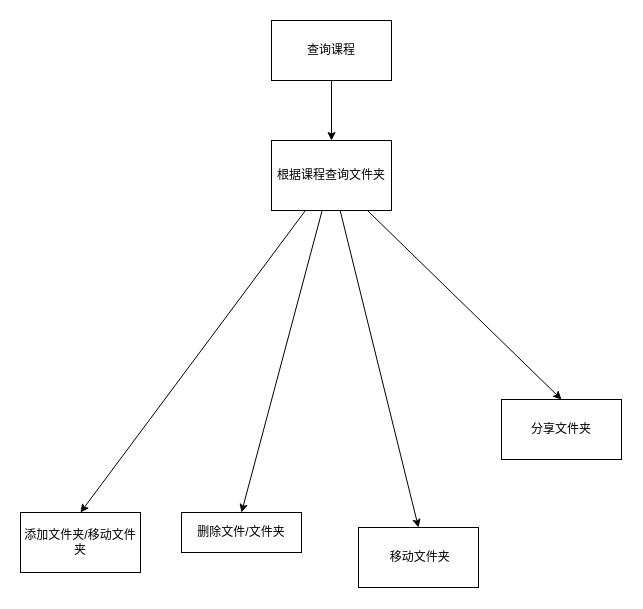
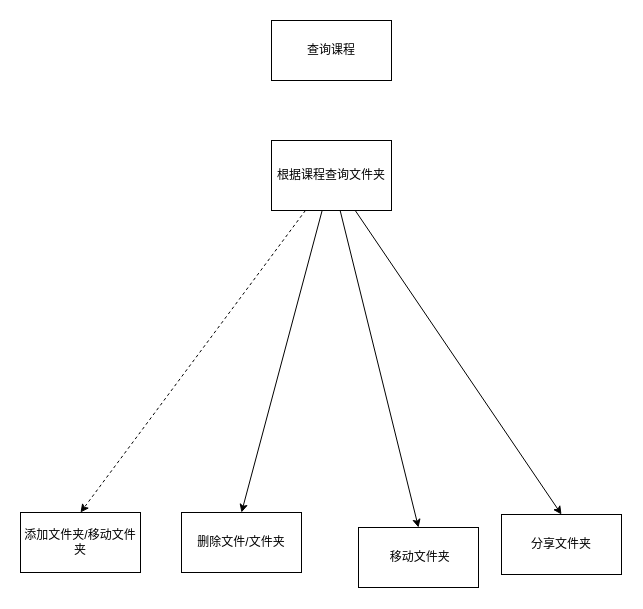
edge "查询课程" -> "根据课程查询文件夹": removed
edge "根据课程查询文件夹" -> "添加文件夹/移动文件夹": style solid -> dashed
node "分享文件夹": moved (562, 430) -> (562, 545)
node "删除文件/文件夹": size 120x40 -> 120x60
